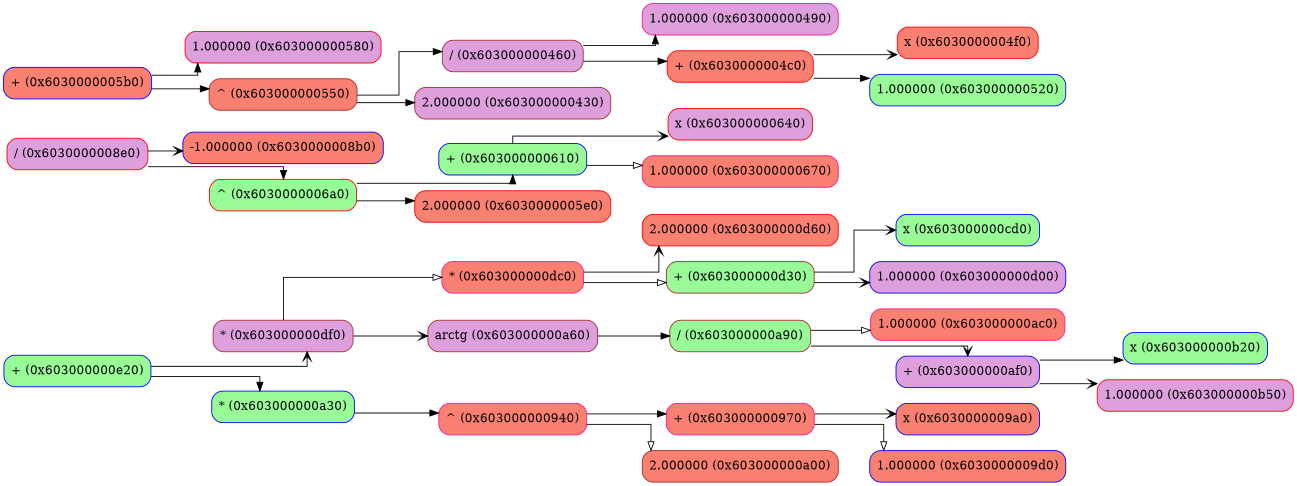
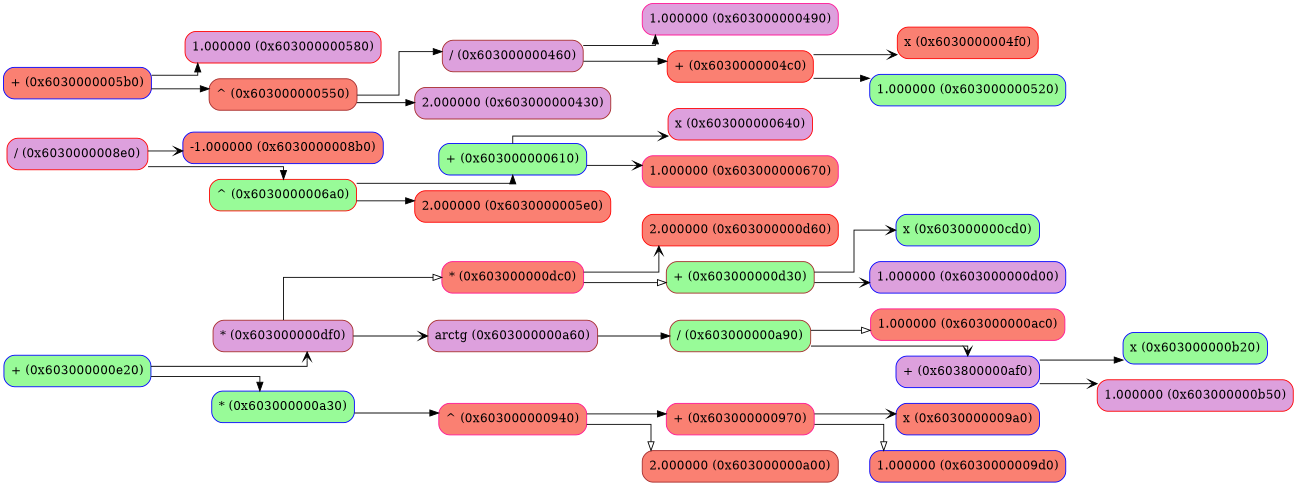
edge "+ (0x603000000610)" -> "1.000000 (0x603000000670)": arrowhead onormal -> vee
node "+ (0x603000000af0)": label "+ (0x603000000af0)" -> "+ (0x603800000af0)"
